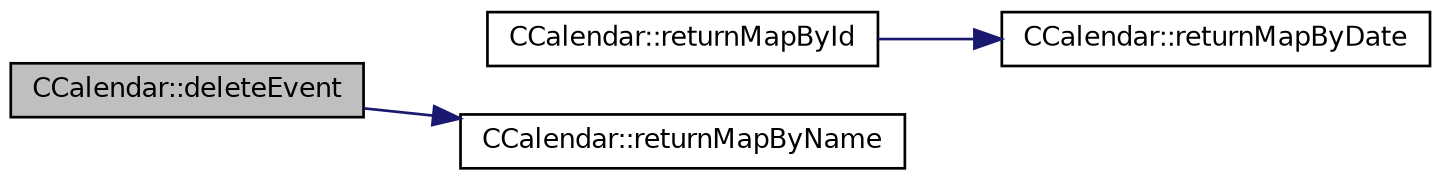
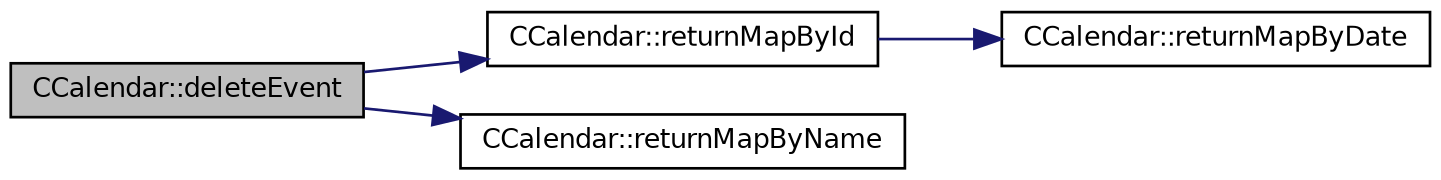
edge "CCalendar::deleteEvent" -> "CCalendar::returnMapById": added
